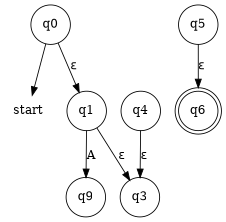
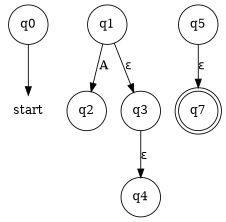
edge "q0" -> "q1": removed, label "ε"
node "q6": label "q6" -> "q7"
edge "q4" -> "q3": reversed
node "q9": label "q9" -> "q2"
